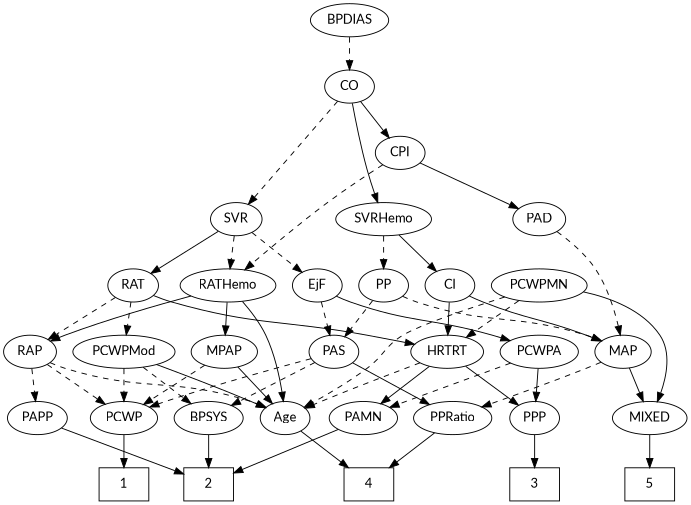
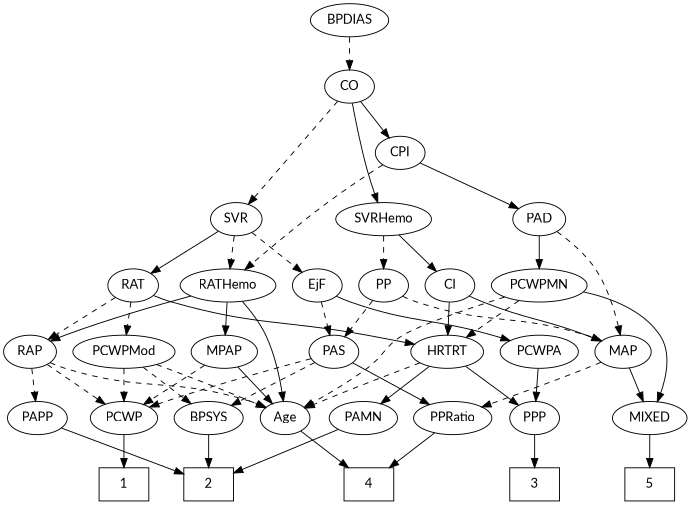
edge "PAD" -> "PCWPMN": added
edge "PCWPMod" -> "Age": style solid -> dashed
edge "PCWPA" -> "PAMN": removed
